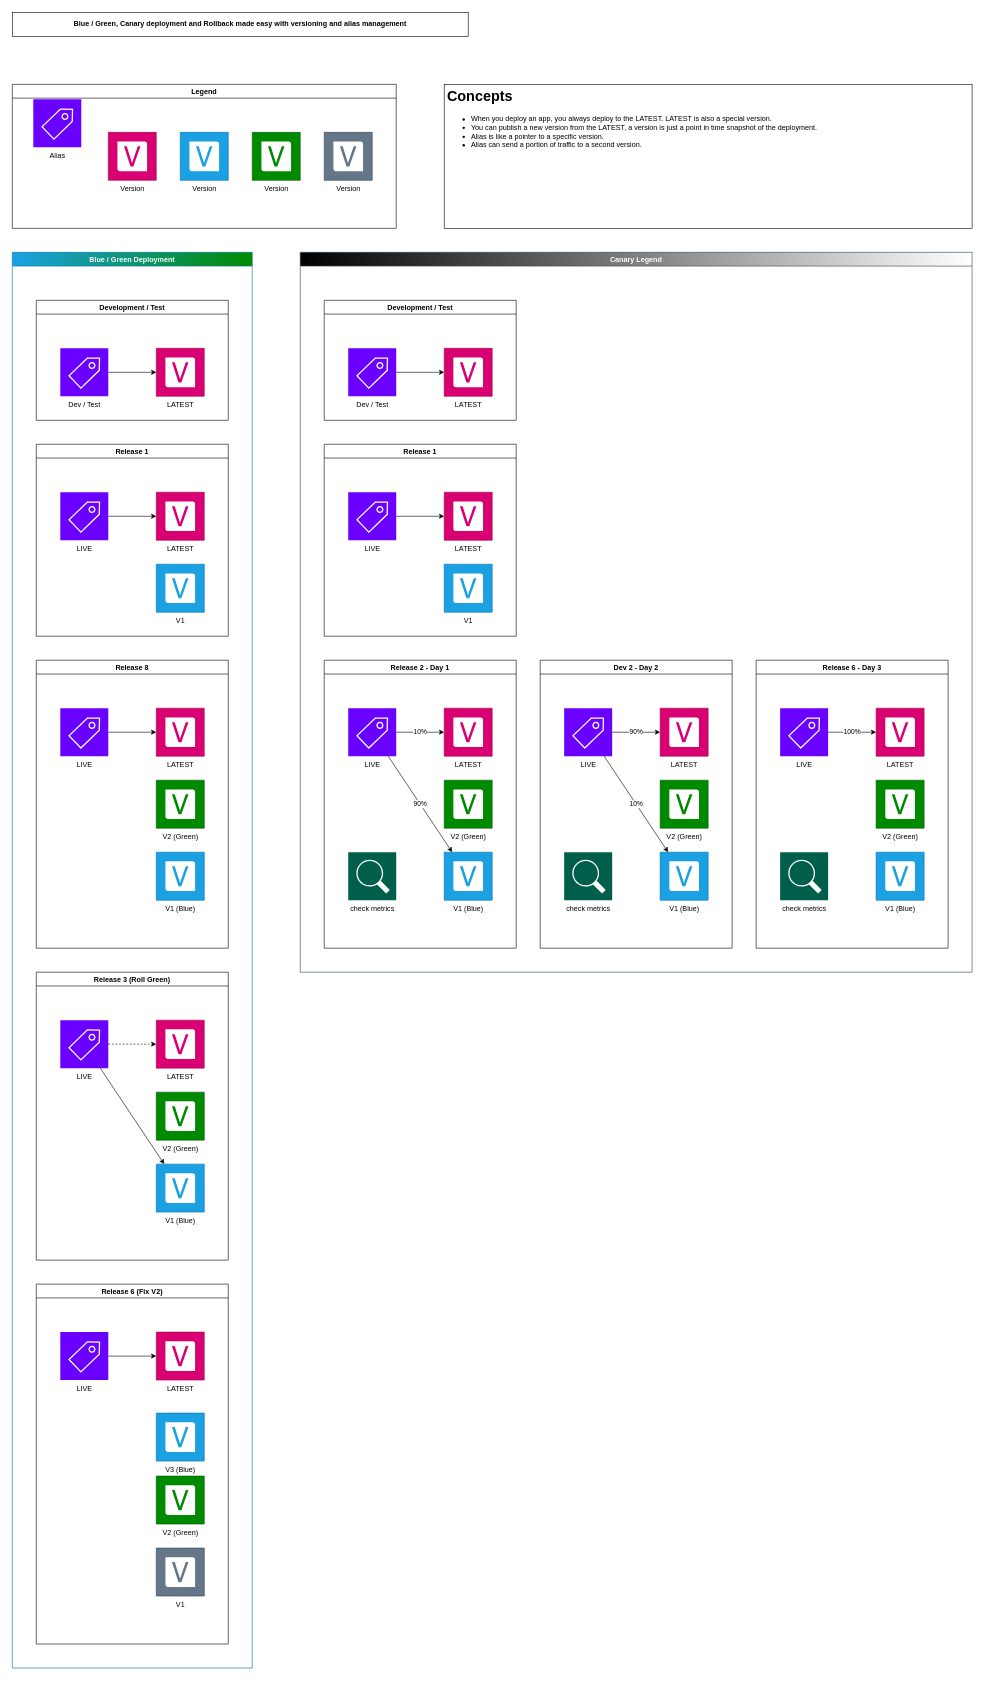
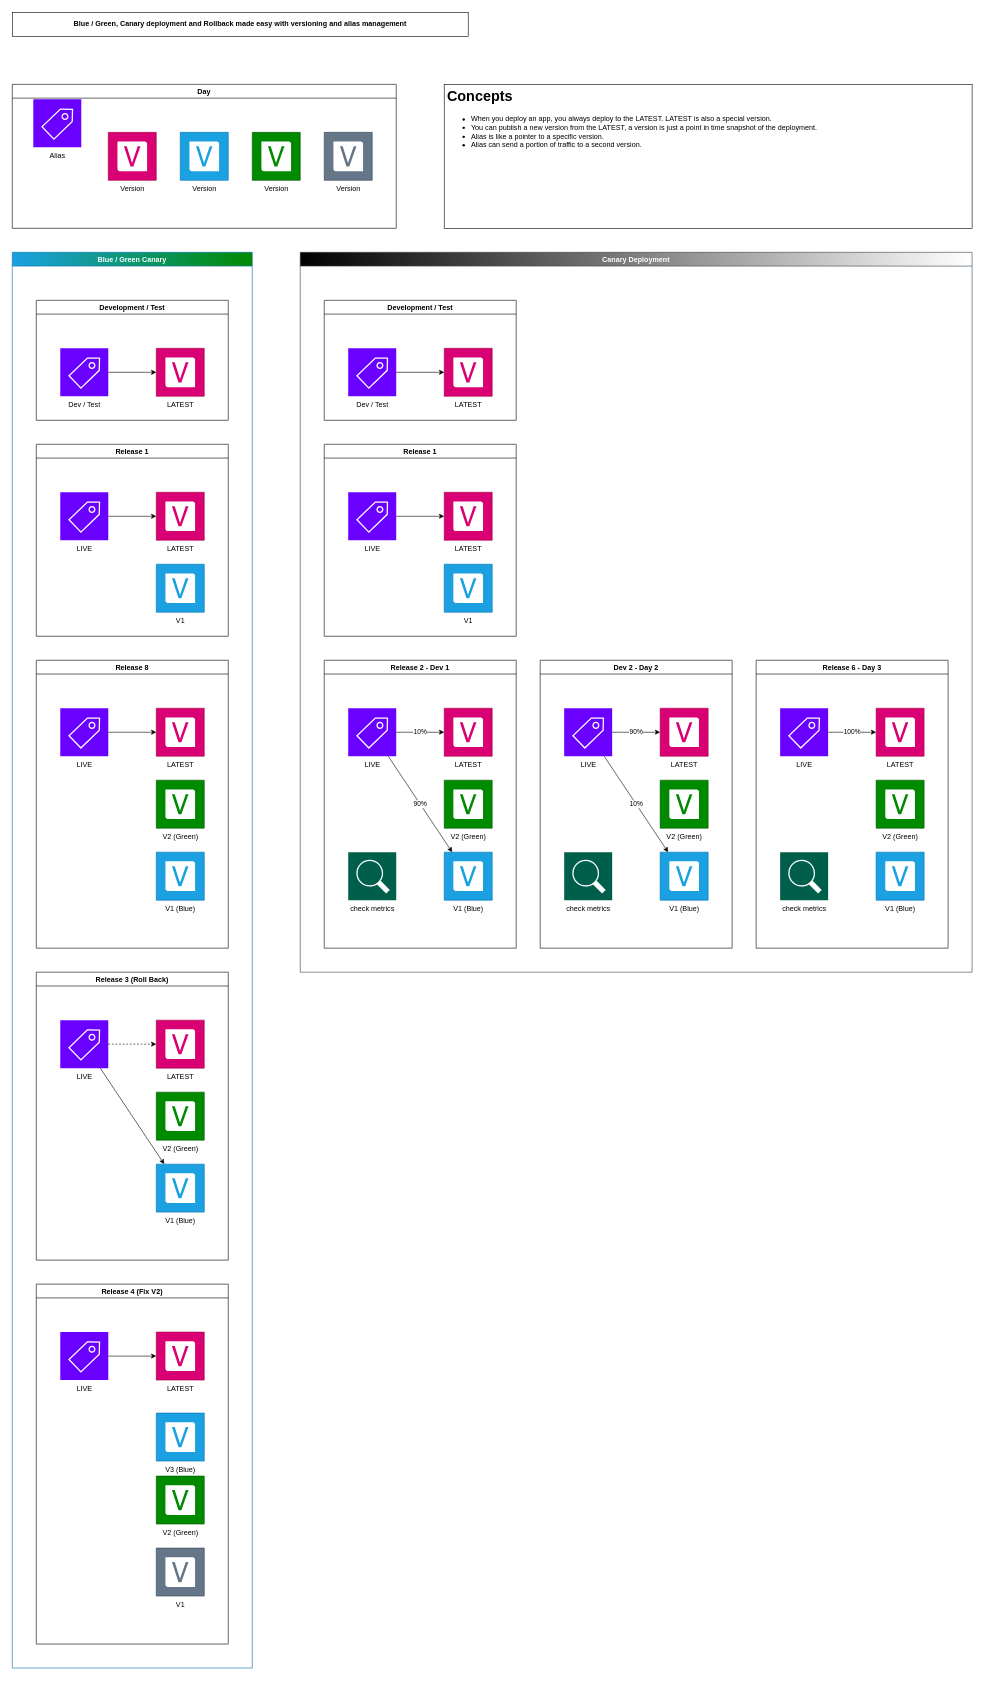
node "Legend": label "Legend" -> "Day"
node "Blue / Green Deployment": label "Blue / Green Deployment" -> "Blue / Green Canary"
node "Canary Legend": label "Canary Legend" -> "Canary Deployment"
node "Release 2 - Day 1": label "Release 2 - Day 1" -> "Release 2 - Dev 1"
node "Release 3 (Roll Green)": label "Release 3 (Roll Green)" -> "Release 3 (Roll Back)"
node "Release 6 (Fix V2)": label "Release 6 (Fix V2)" -> "Release 4 (Fix V2)"
